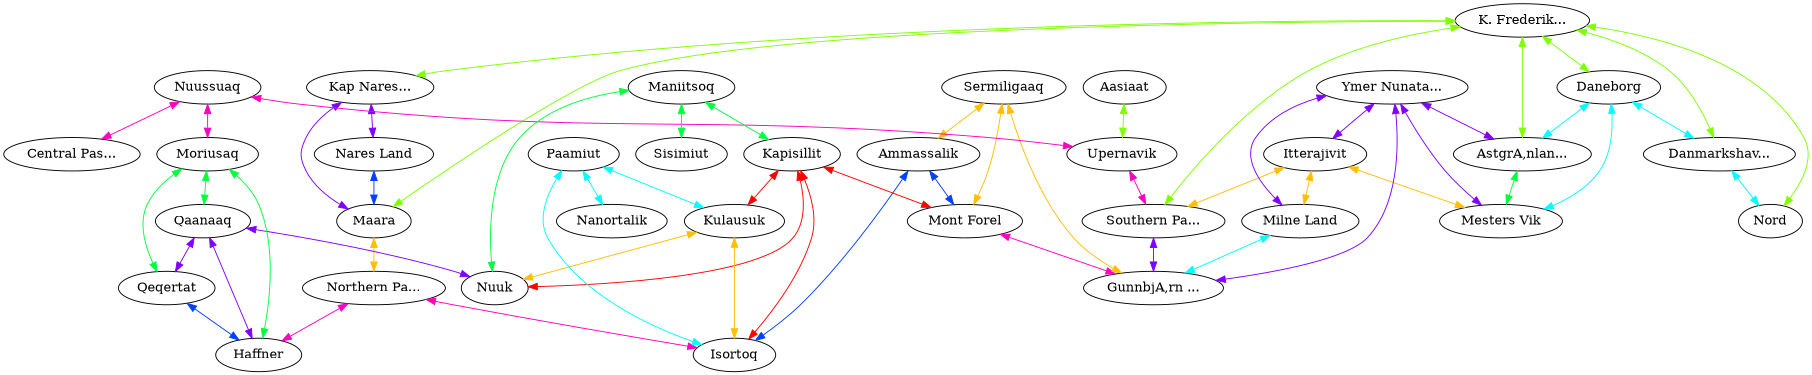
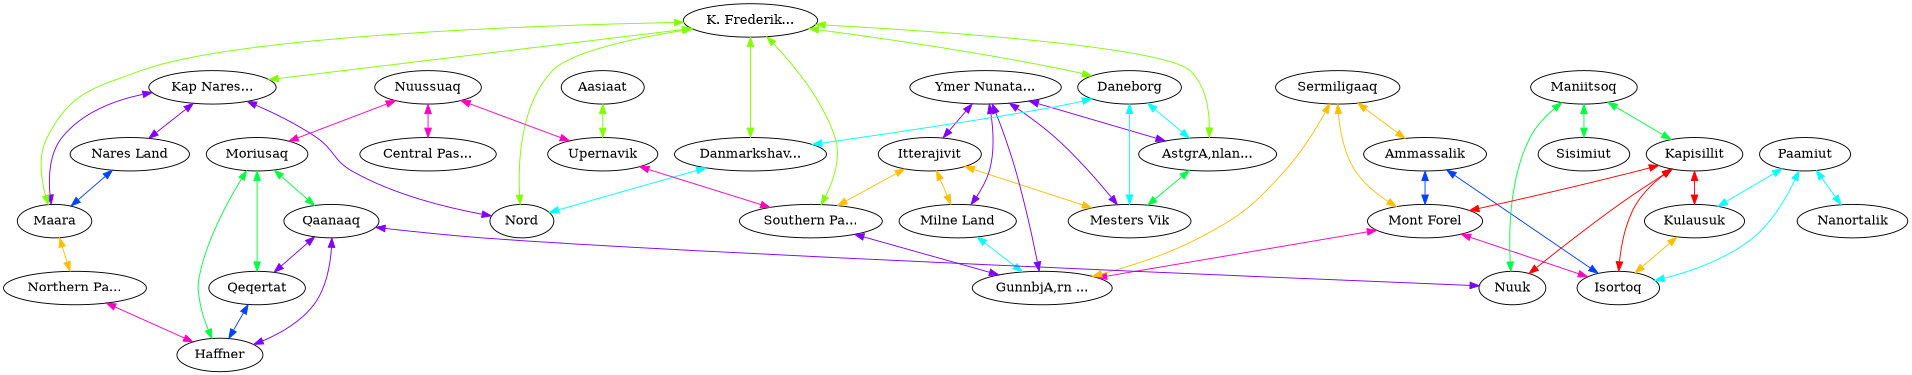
edge "Kap Nares..." -- "Nord": added
edge "Kulausuk" -- "Nuuk": removed
edge "Northern Pa..." -- "Isortoq": now "Mont Forel" -- "Isortoq"
